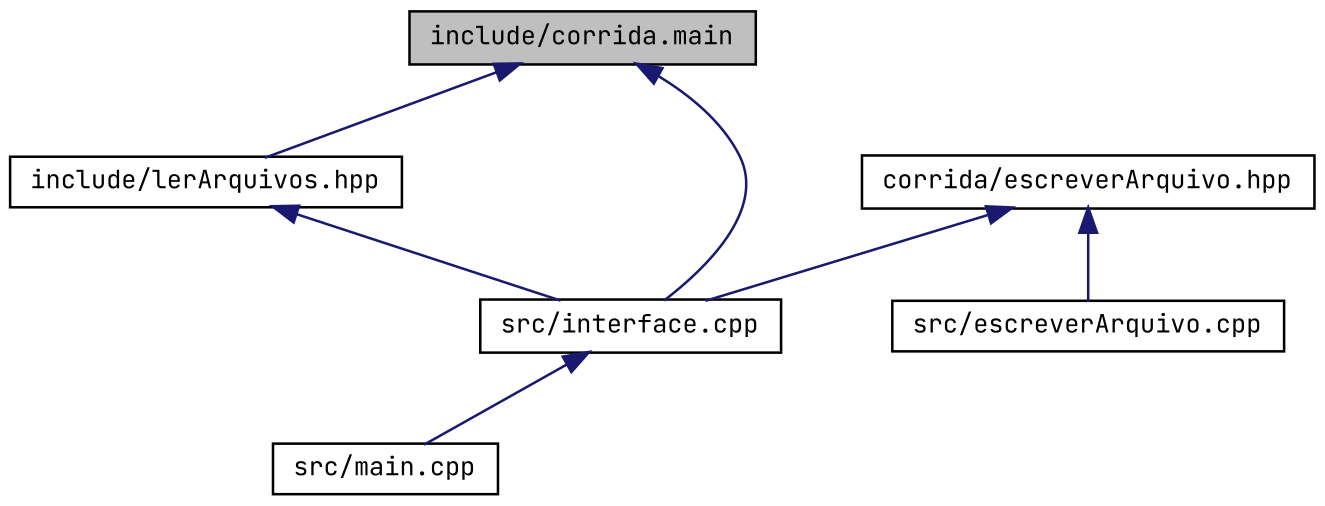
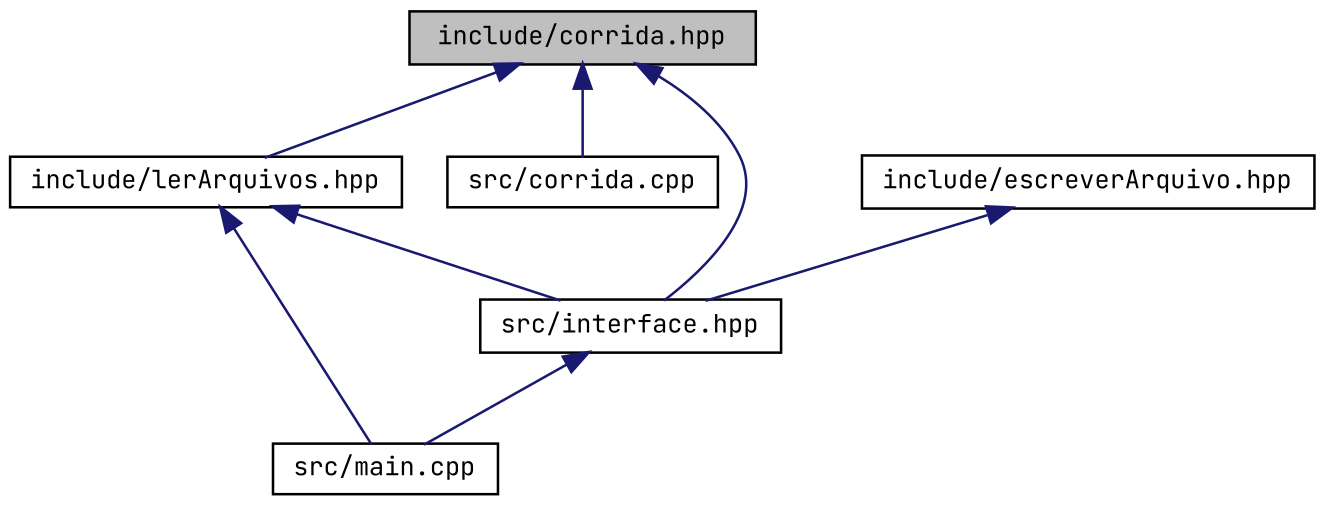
node "include/corrida.main": label "include/corrida.main" -> "include/corrida.hpp"
node "src/corrida.cpp": added
node "corrida/escreverArquivo.hpp": label "corrida/escreverArquivo.hpp" -> "include/escreverArquivo.hpp"
node "src/interface.cpp": label "src/interface.cpp" -> "src/interface.hpp"
node "src/escreverArquivo.cpp": removed
edge "src/main.cpp" -> "include/lerArquivos.hpp": added
